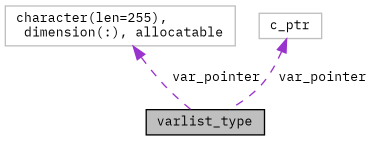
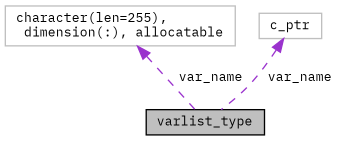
edge "varlist_type" -> "character(len=255), dimension(:), allocatable": label " var_pointer" -> " var_name"
edge "varlist_type" -> "c_ptr": label " var_pointer" -> " var_name"
